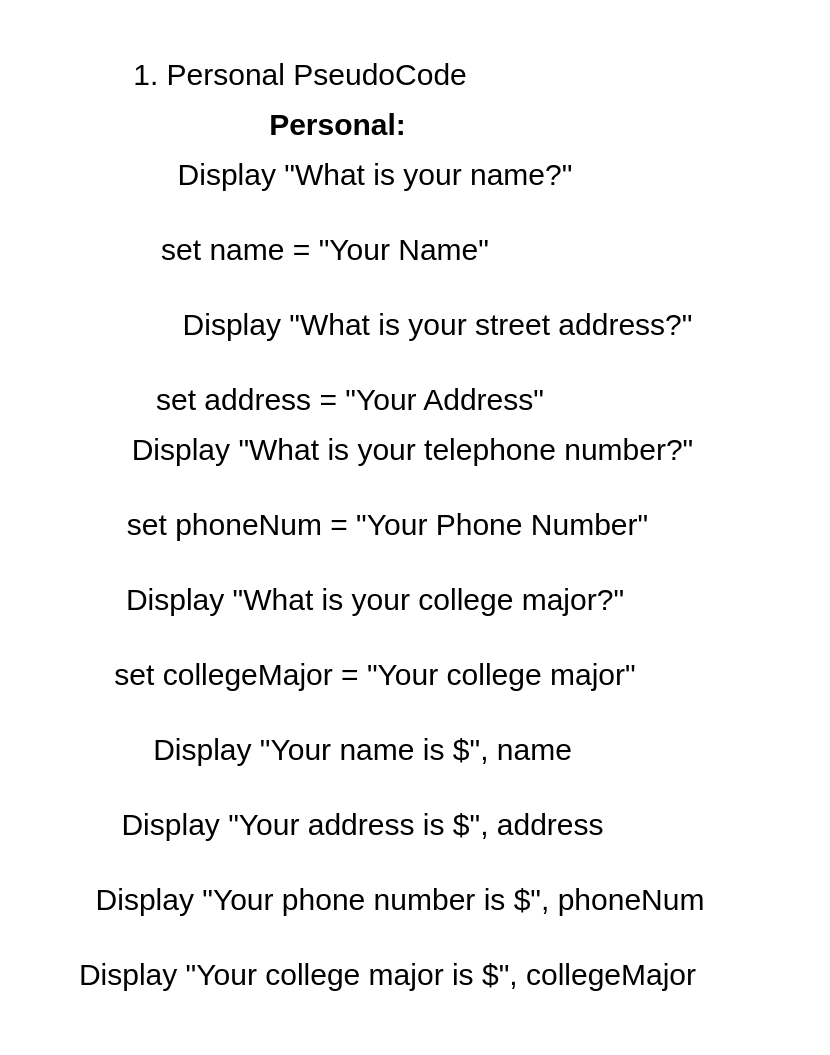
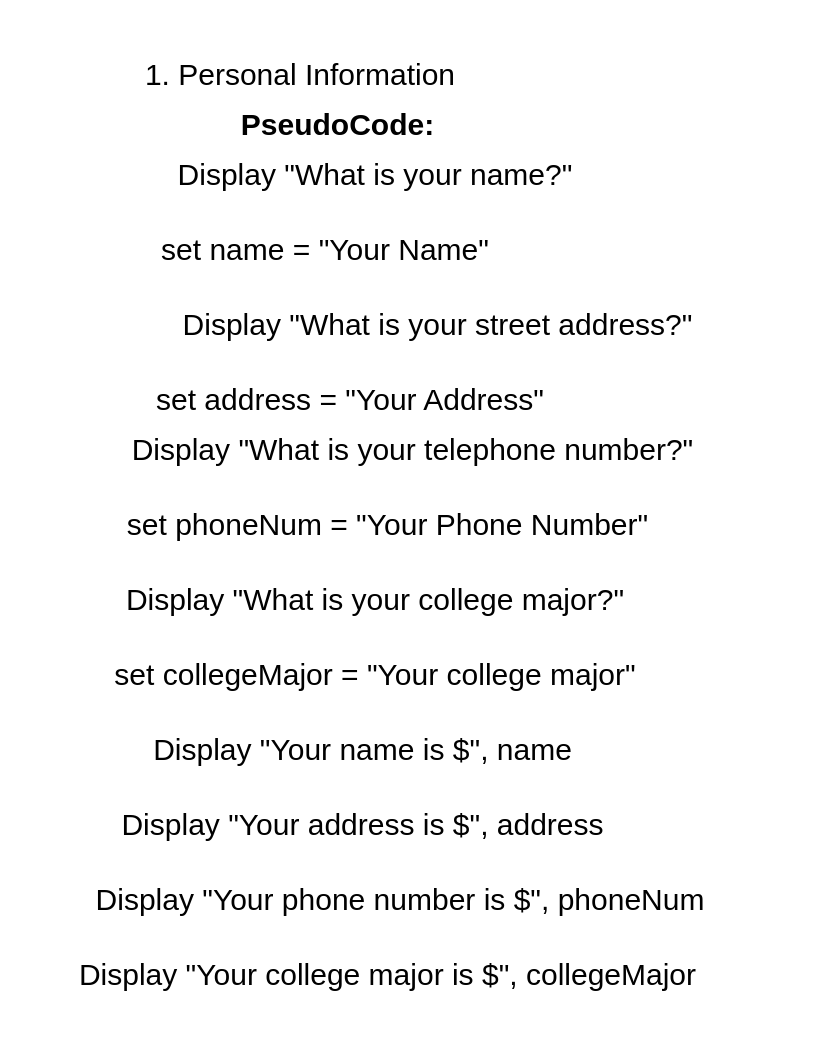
node "1. Personal PseudoCode": label "1. Personal PseudoCode" -> "1. Personal Information"
node "Personal:": label "Personal:" -> "PseudoCode:"
